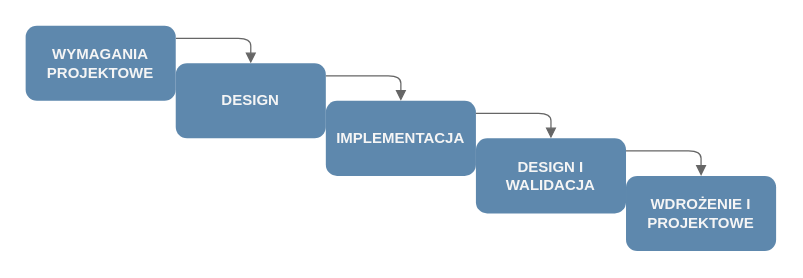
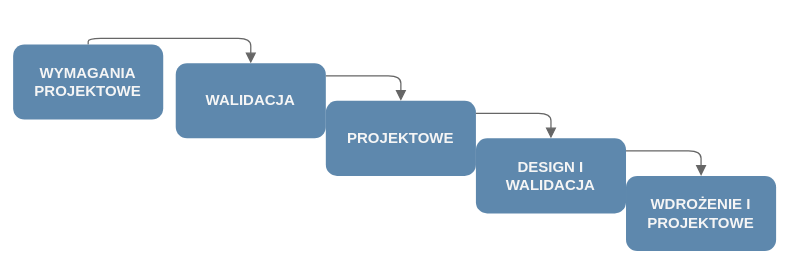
node "WYMAGANIA PROJEKTOWE": moved (101, 63) -> (88, 82)
node "DESIGN": label "DESIGN" -> "WALIDACJA"
node "IMPLEMENTACJA": label "IMPLEMENTACJA" -> "PROJEKTOWE"
